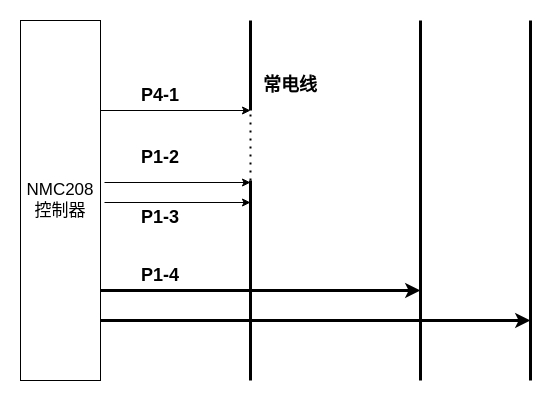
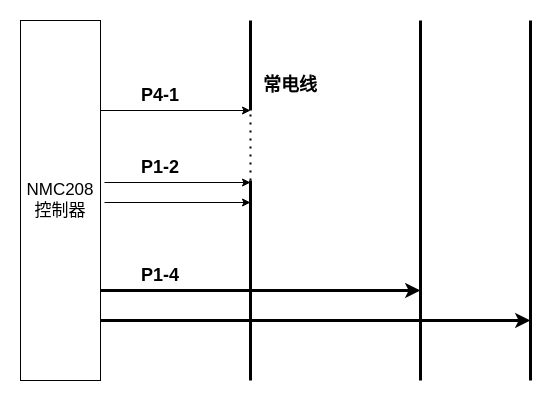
node "P1-2": moved (161, 158) -> (161, 168)
node "P1-3": removed
